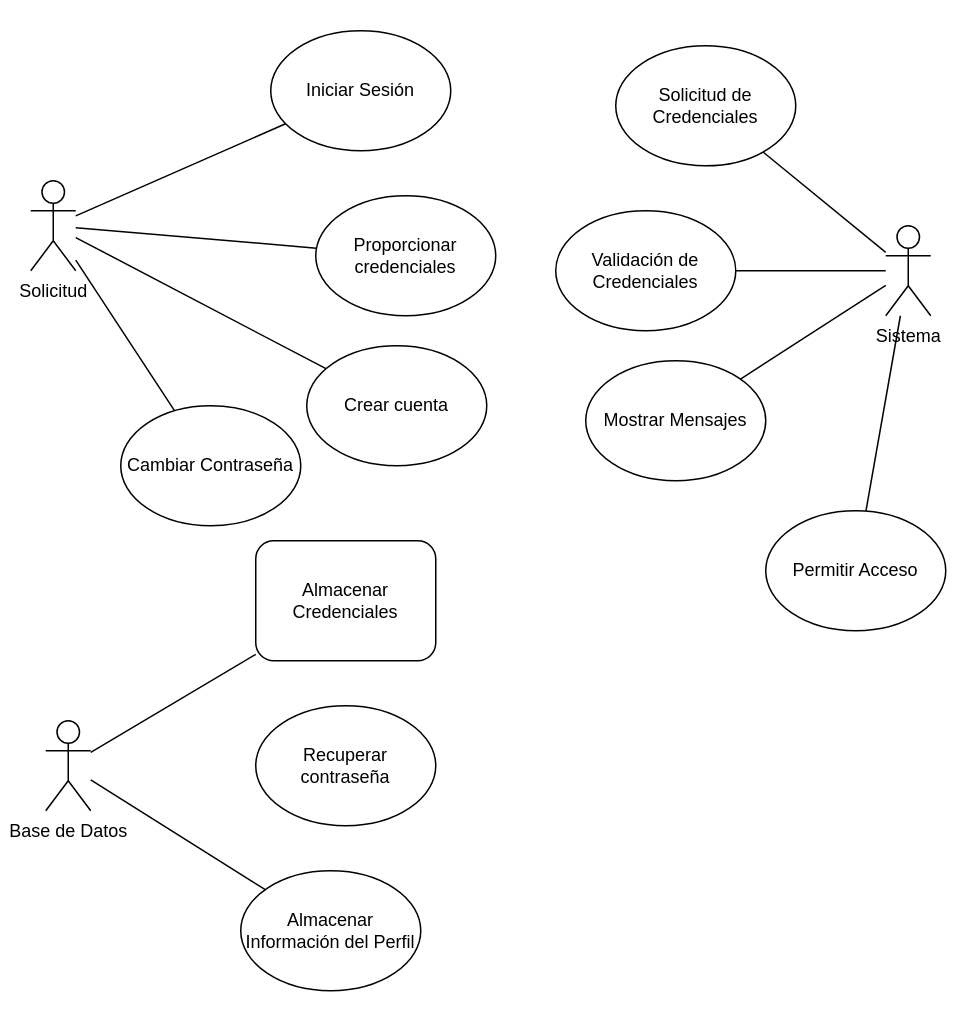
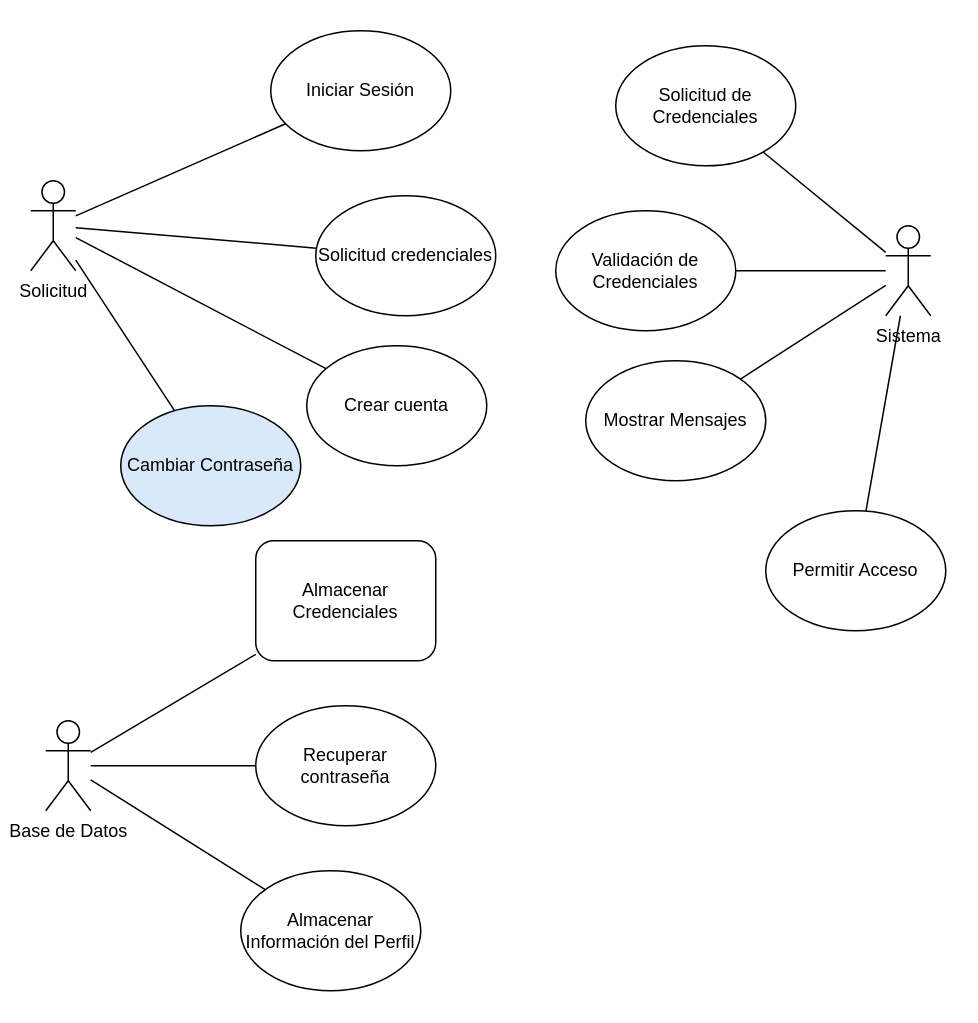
node "Proporcionar credenciales": label "Proporcionar credenciales" -> "Solicitud credenciales"
node "Cambiar Contraseña": fillcolor #ffffff -> #dae8fc
edge "Base de Datos" -- "Recuperar contraseña": added
